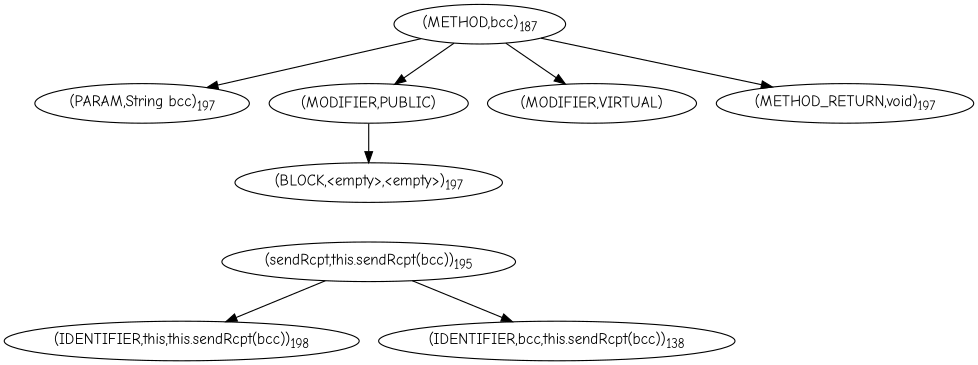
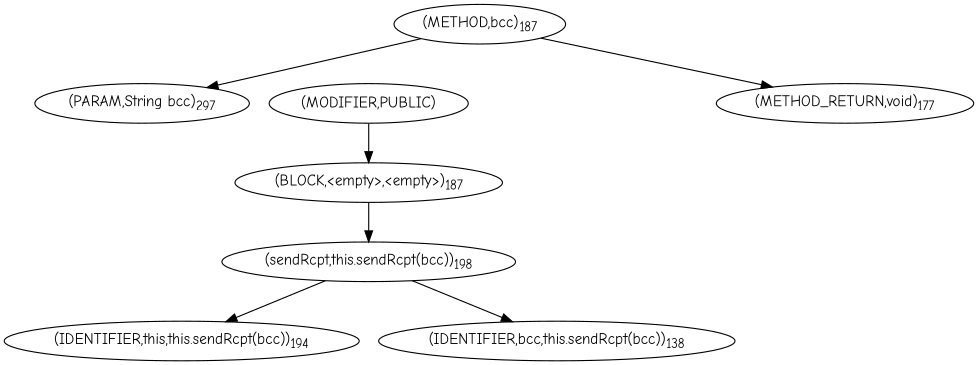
edge "(METHOD,bcc)" -> "(MODIFIER,PUBLIC)": removed
node "(PARAM,String bcc)": text "197" -> "297"
node "(METHOD_RETURN,void)": text "197" -> "177"
node "(MODIFIER,VIRTUAL)": removed
node "(BLOCK,<empty>,<empty>)": text "197" -> "187"
edge "(BLOCK,<empty>,<empty>)" -> "(sendRcpt,this.sendRcpt(bcc))": added
node "(sendRcpt,this.sendRcpt(bcc))": text "195" -> "198"
node "(IDENTIFIER,this,this.sendRcpt(bcc))": text "198" -> "194"
